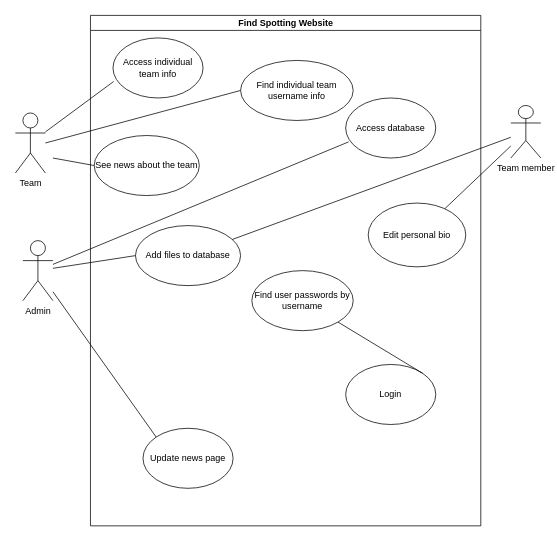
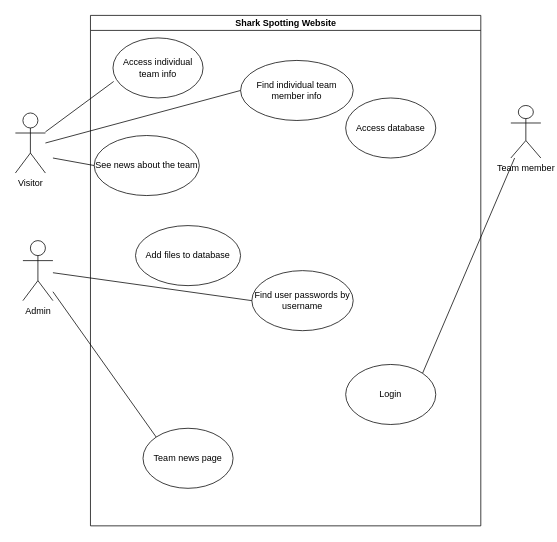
node "Find Spotting Website": label "Find Spotting Website" -> "Shark Spotting Website"
node "Find individual team username info": label "Find individual team username info" -> "Find individual team member info"
edge "Team member" -- "Edit personal bio": removed
node "Team": label "Team" -> "Visitor"
edge "Team member" -- "Add files to database": removed
edge "Access database" -- "Admin": removed
node "Edit personal bio": removed
edge "Add files to database" -- "Admin": removed
edge "Admin" -- "Find user passwords by username": added
edge "Find user passwords by username" -- "Login": now "Team member" -- "Login"
node "Update news page": label "Update news page" -> "Team news page"
